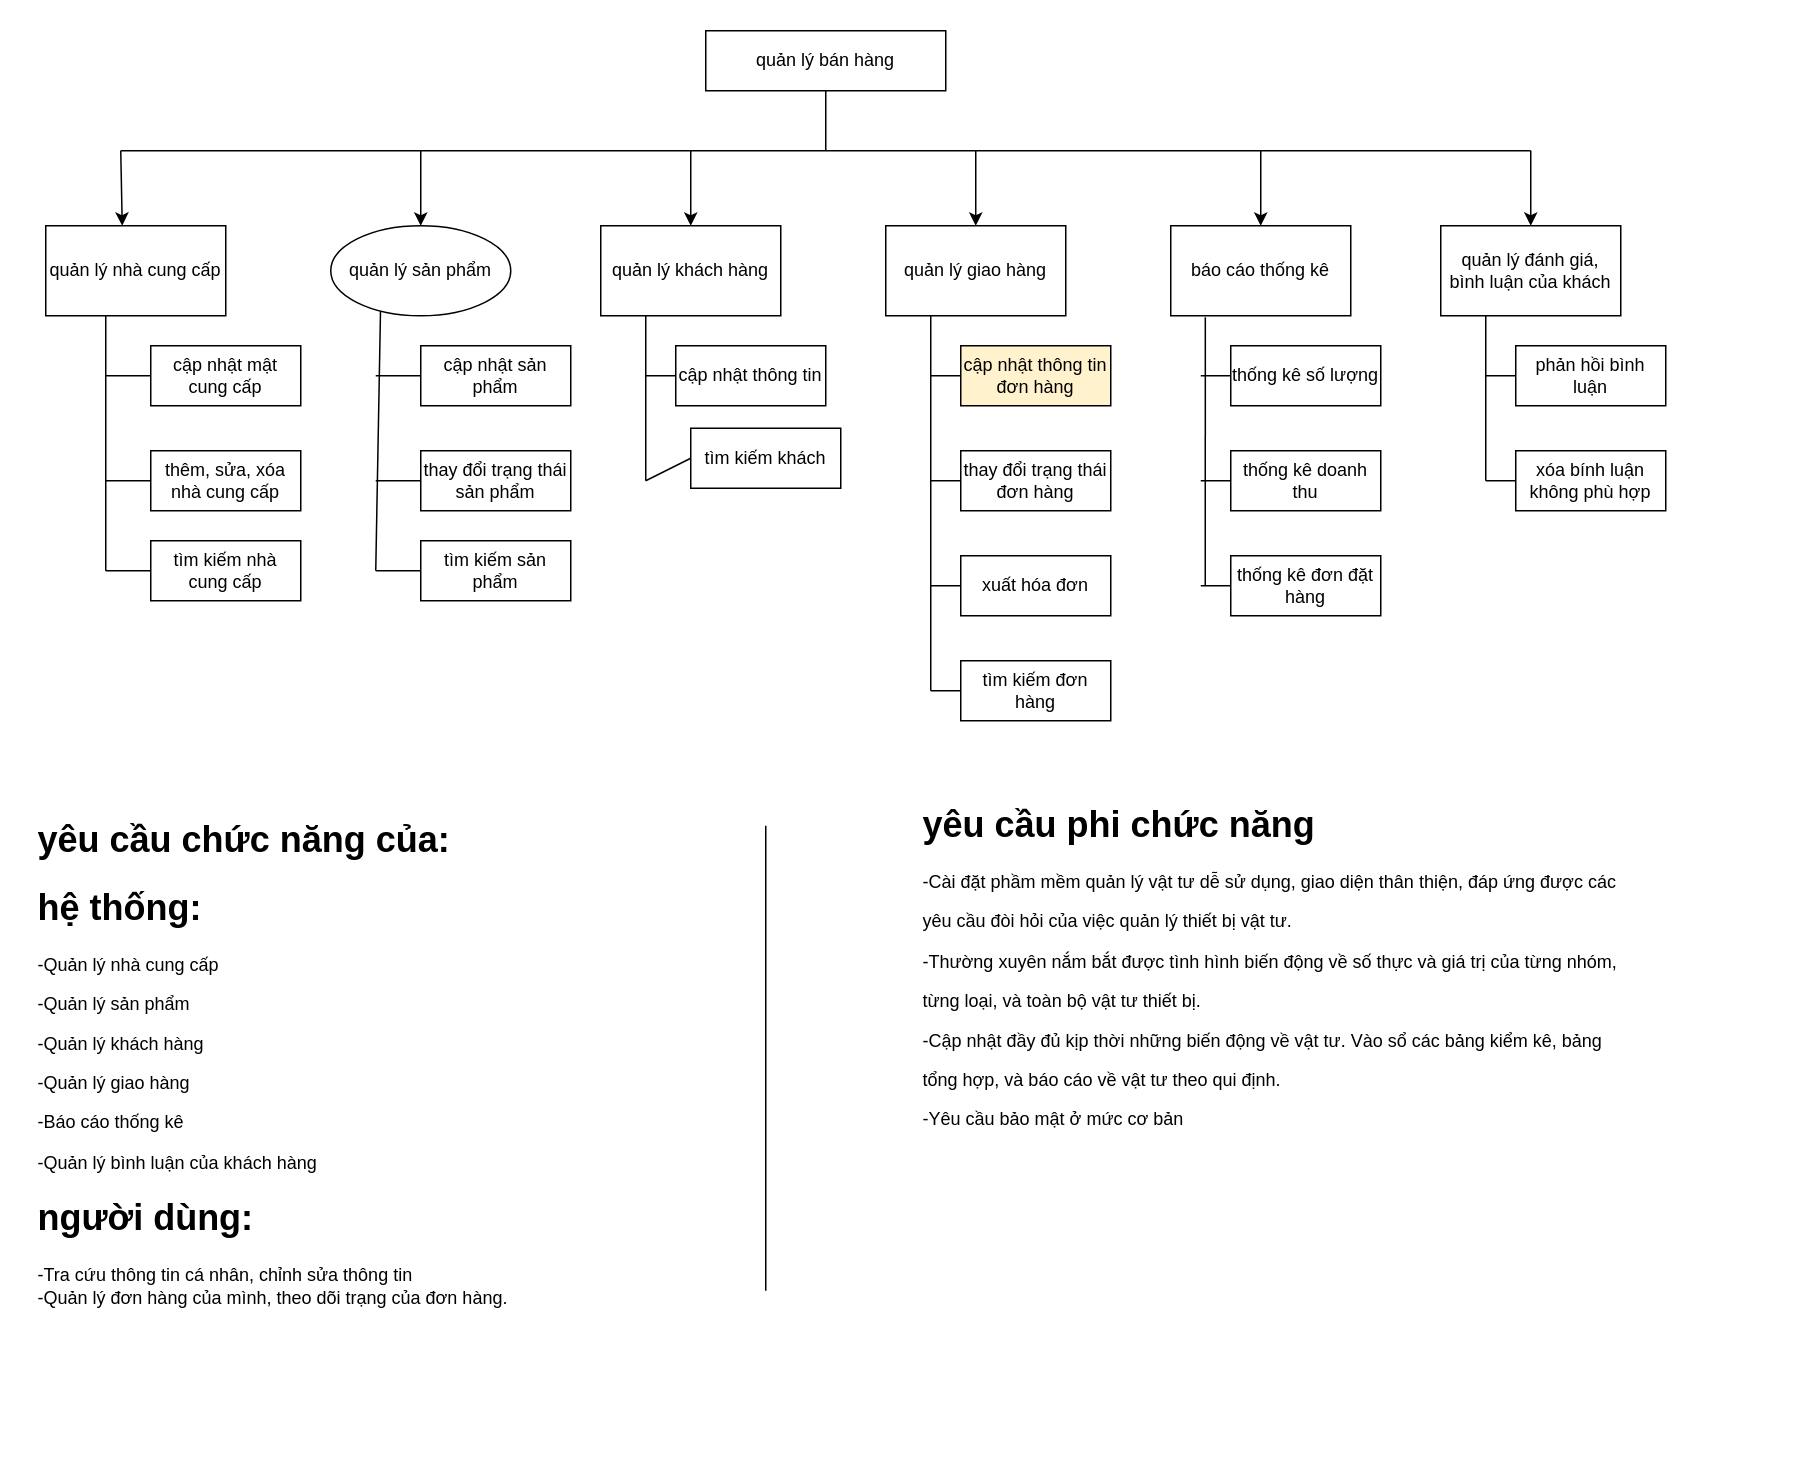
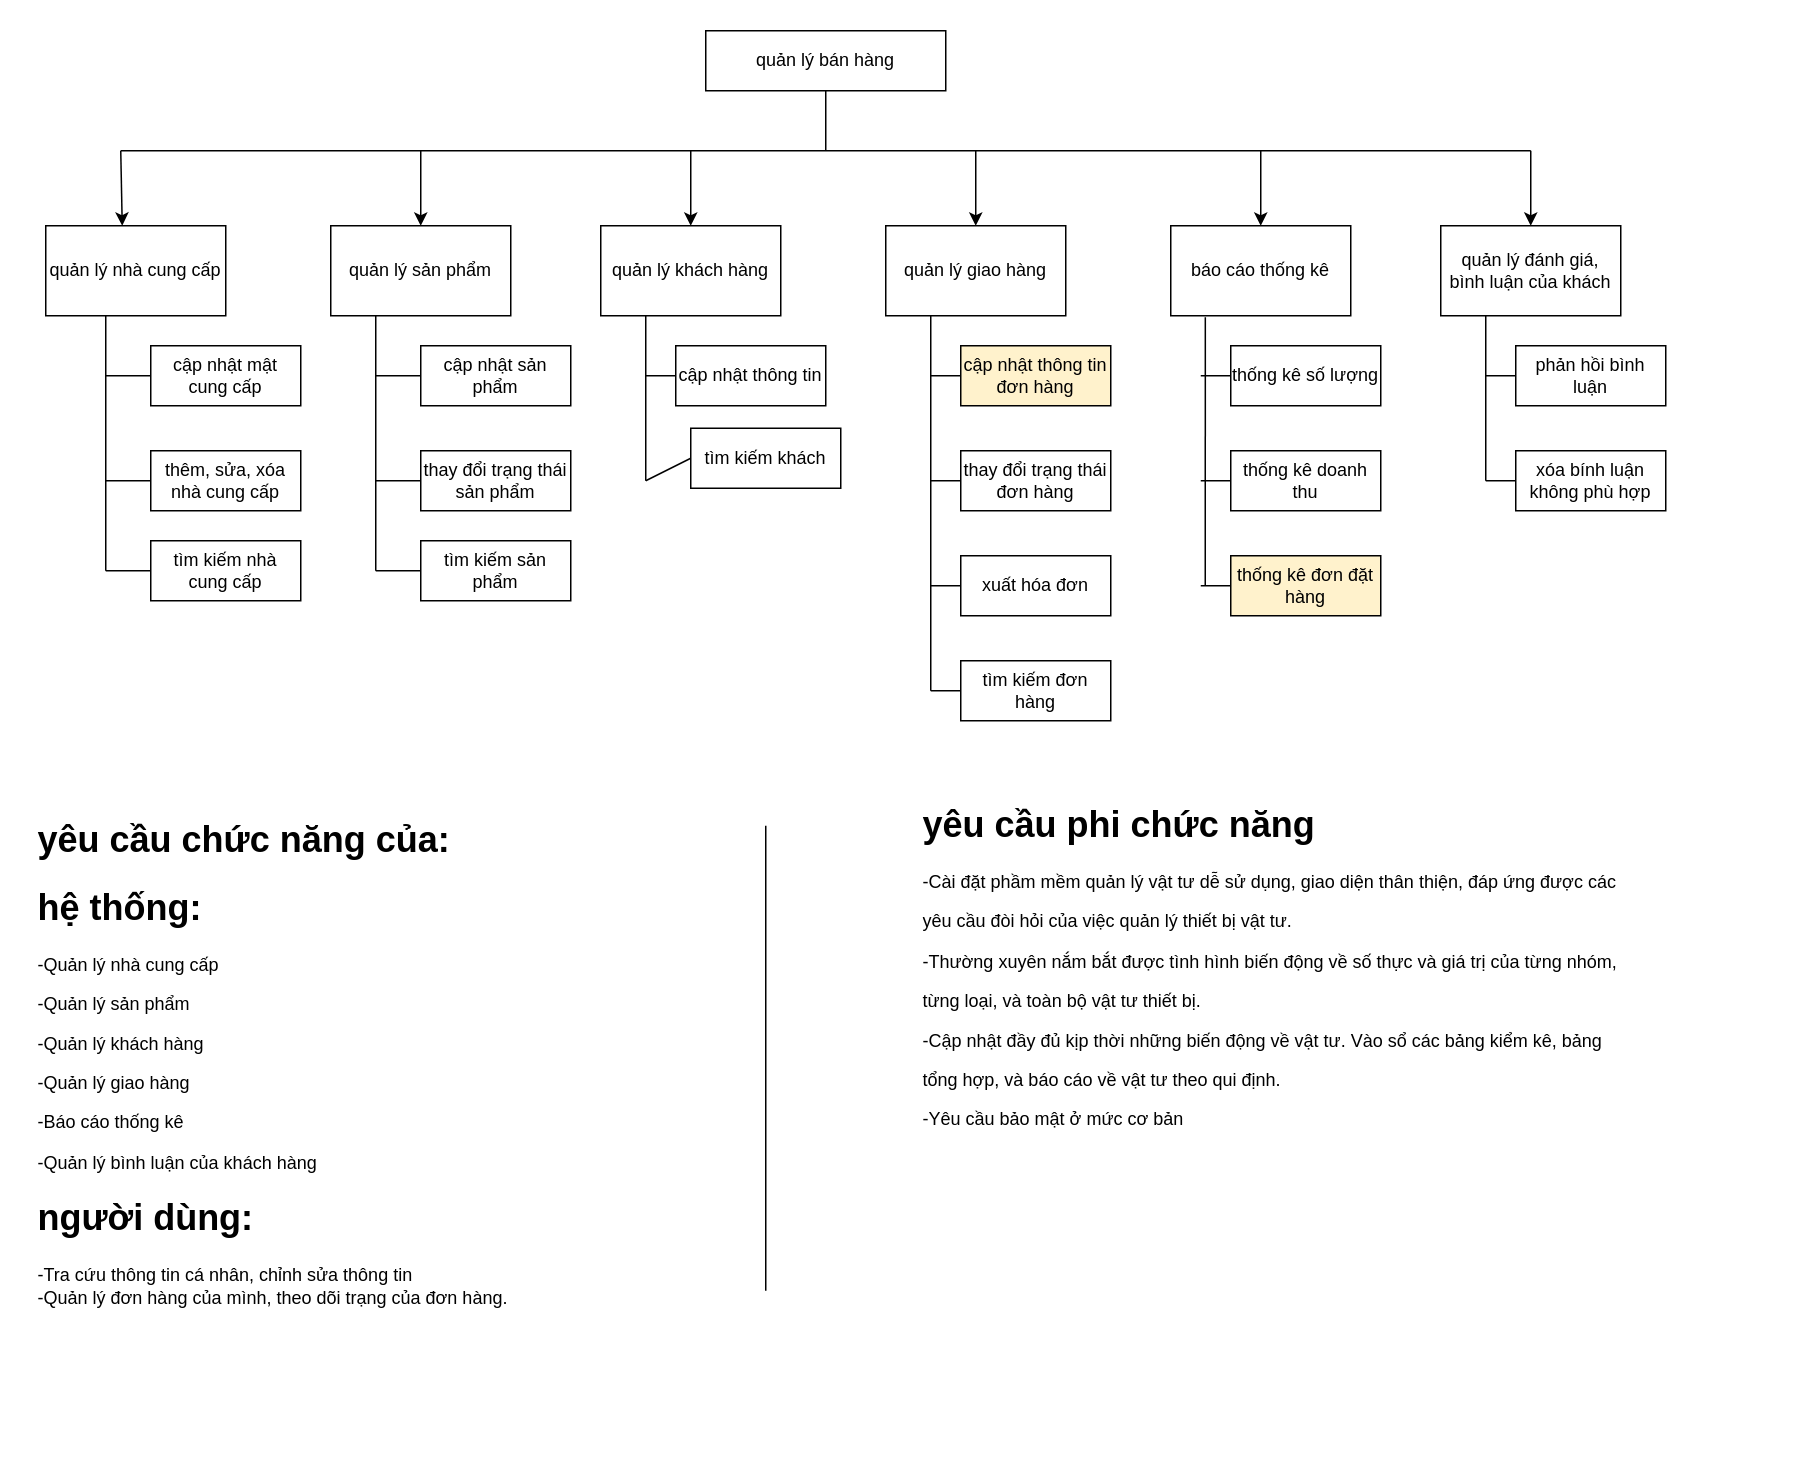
node "quản lý sản phẩm": shape ellipse -> rectangle
node "thống kê đơn đặt hàng": fillcolor #ffffff -> #fff2cc
